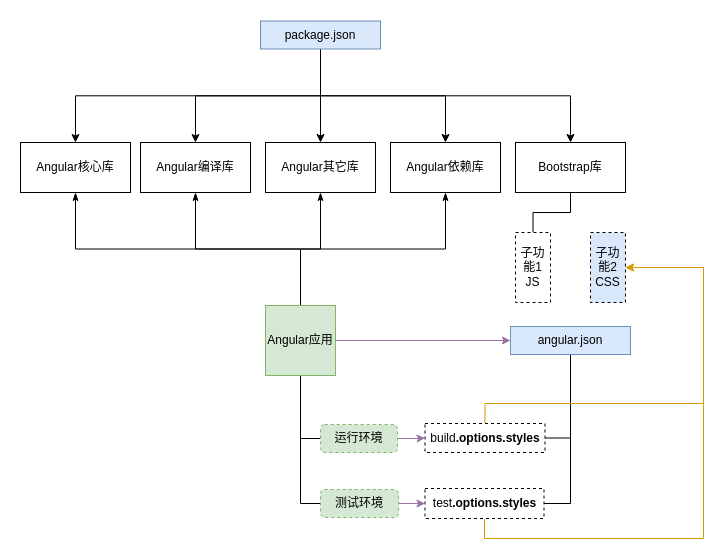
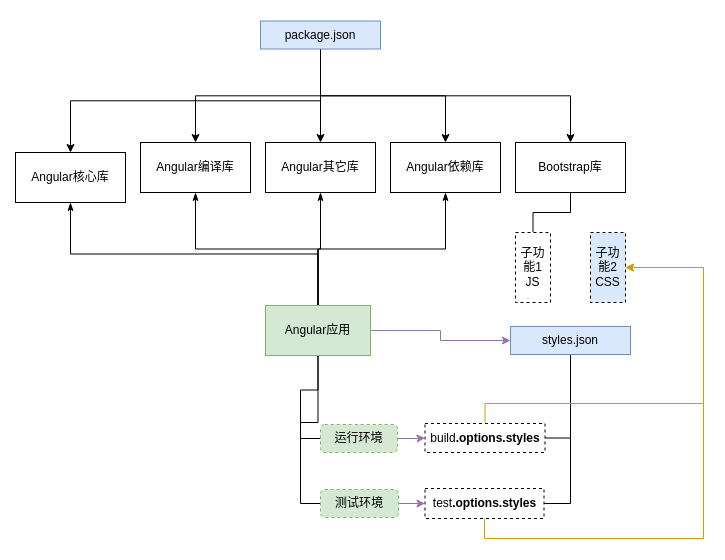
node "Angular核心库": moved (76, 168) -> (71, 178)
node "Angular应用": size 70x70 -> 105x50
node "angular.json": label "angular.json" -> "styles.json"
